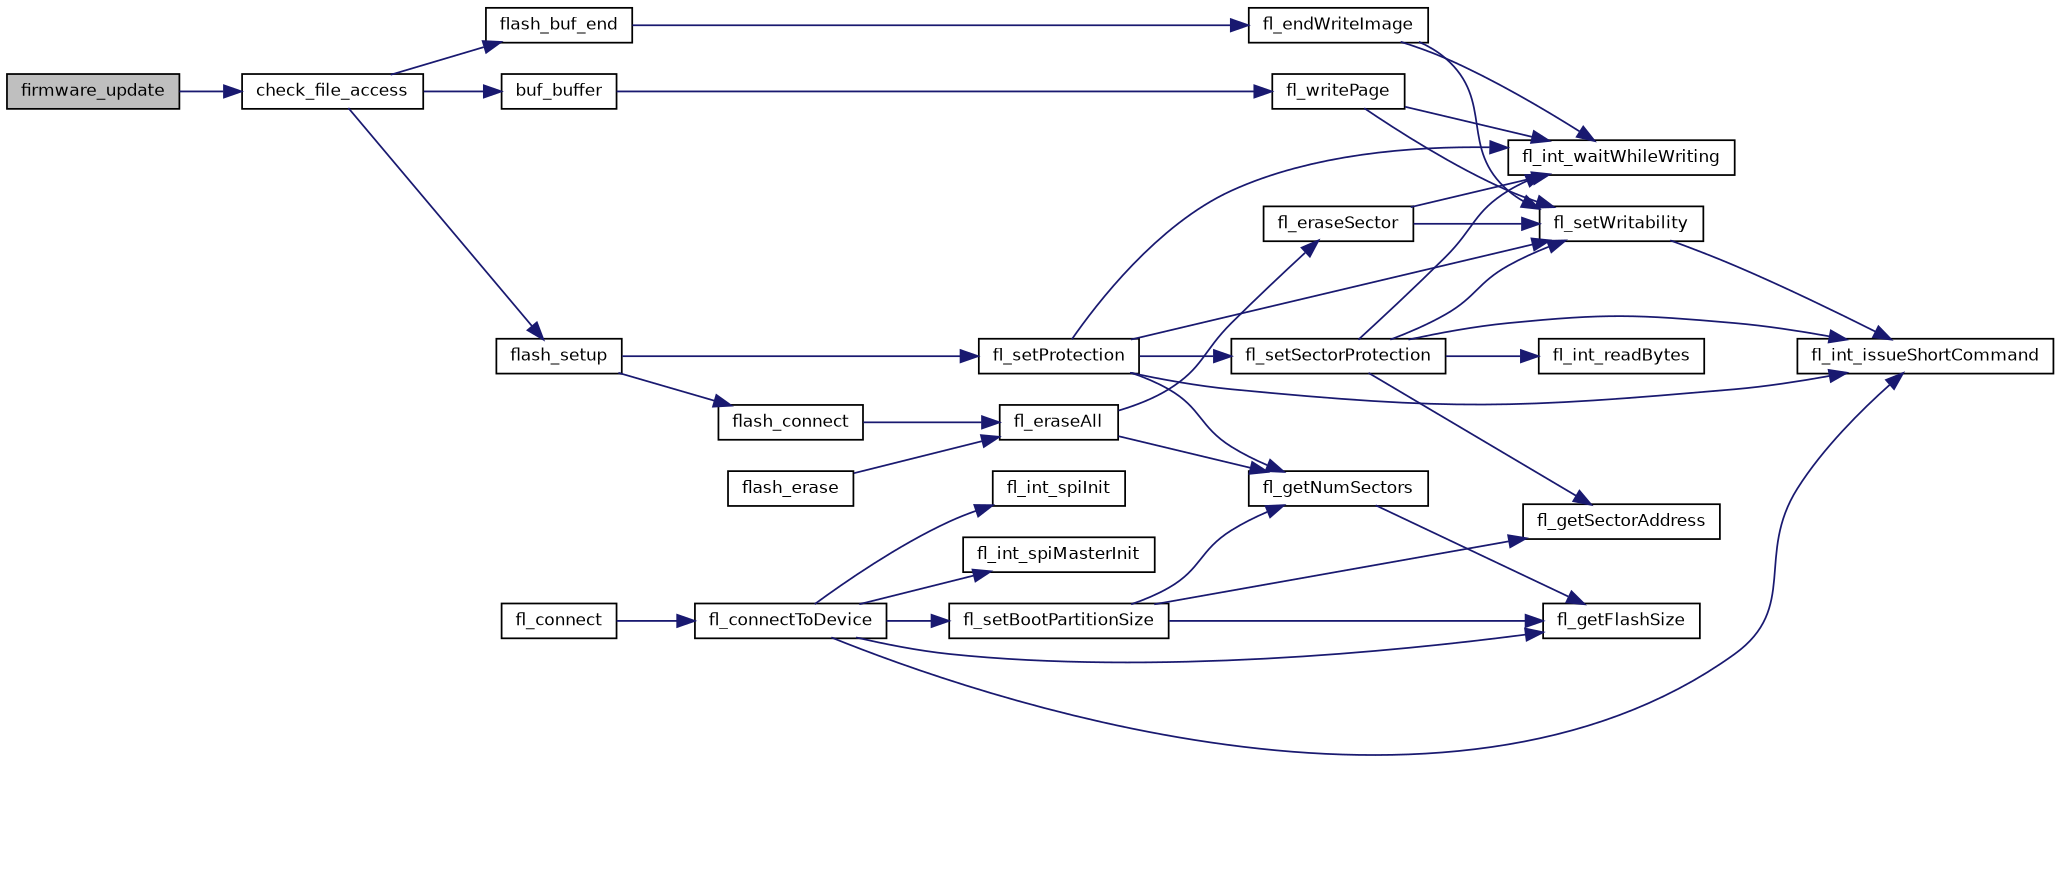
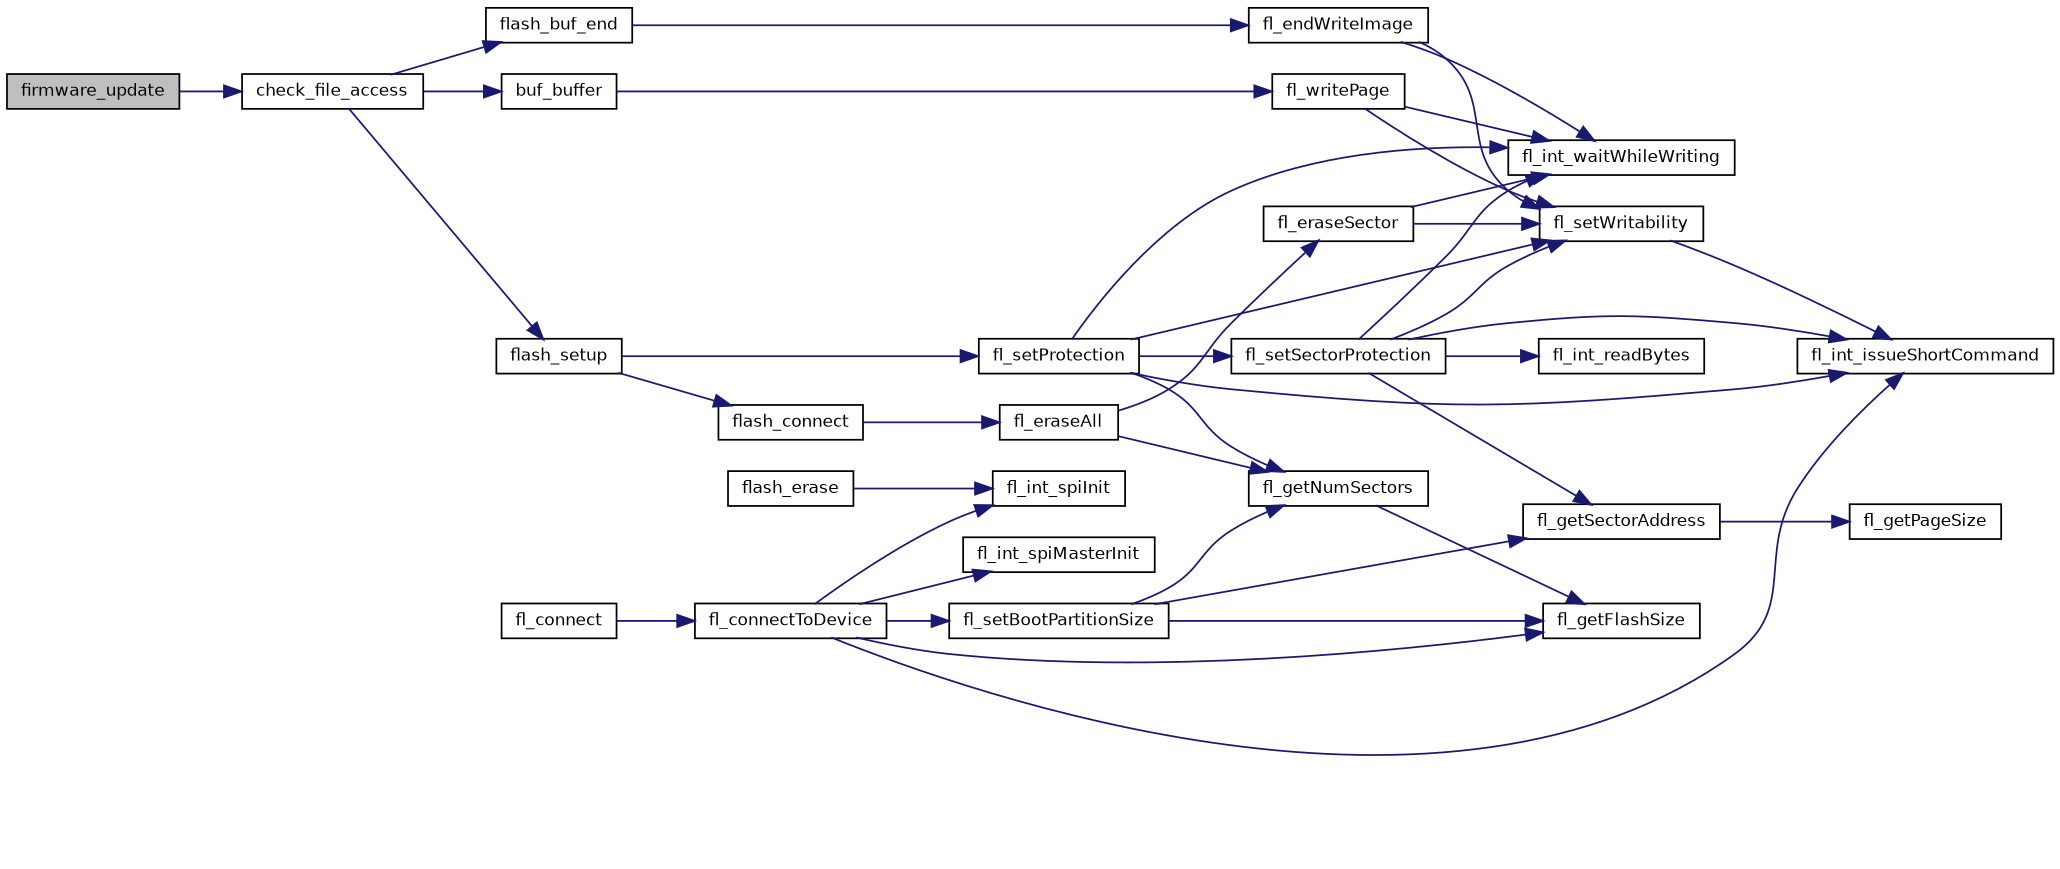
edge "flash_erase" -> "fl_eraseAll": now "flash_erase" -> "fl_int_spiInit"
node "fl_getPageSize": added
